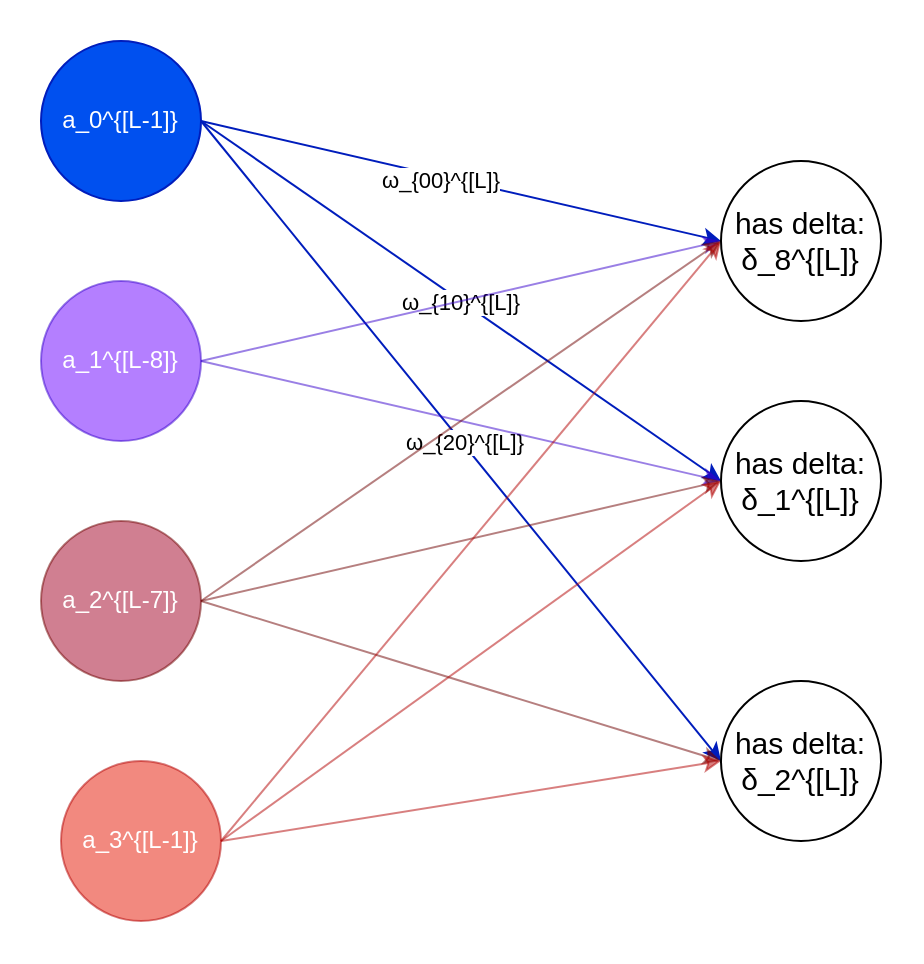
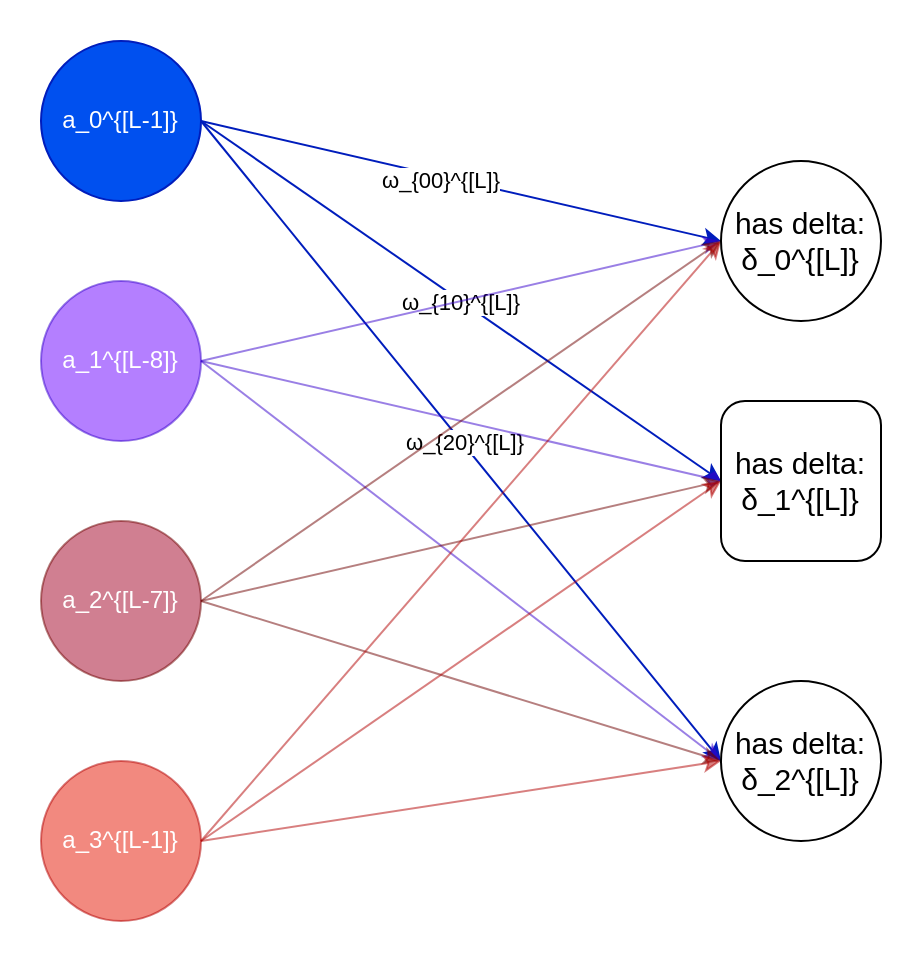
node "has delta: δ_8^{[L]}": label "has delta: δ_8^{[L]}" -> "has delta: δ_0^{[L]}"
edge "a_1^{[L-8]}" -> "has delta: δ_1^{[L]}": arrowhead classic -> diamond
node "has delta: δ_1^{[L]}": shape ellipse -> rounded rectangle
edge "a_1^{[L-8]}" -> "has delta: δ_2^{[L]}": added
node "a_3^{[L-1]}": moved (141, 841) -> (121, 841)
